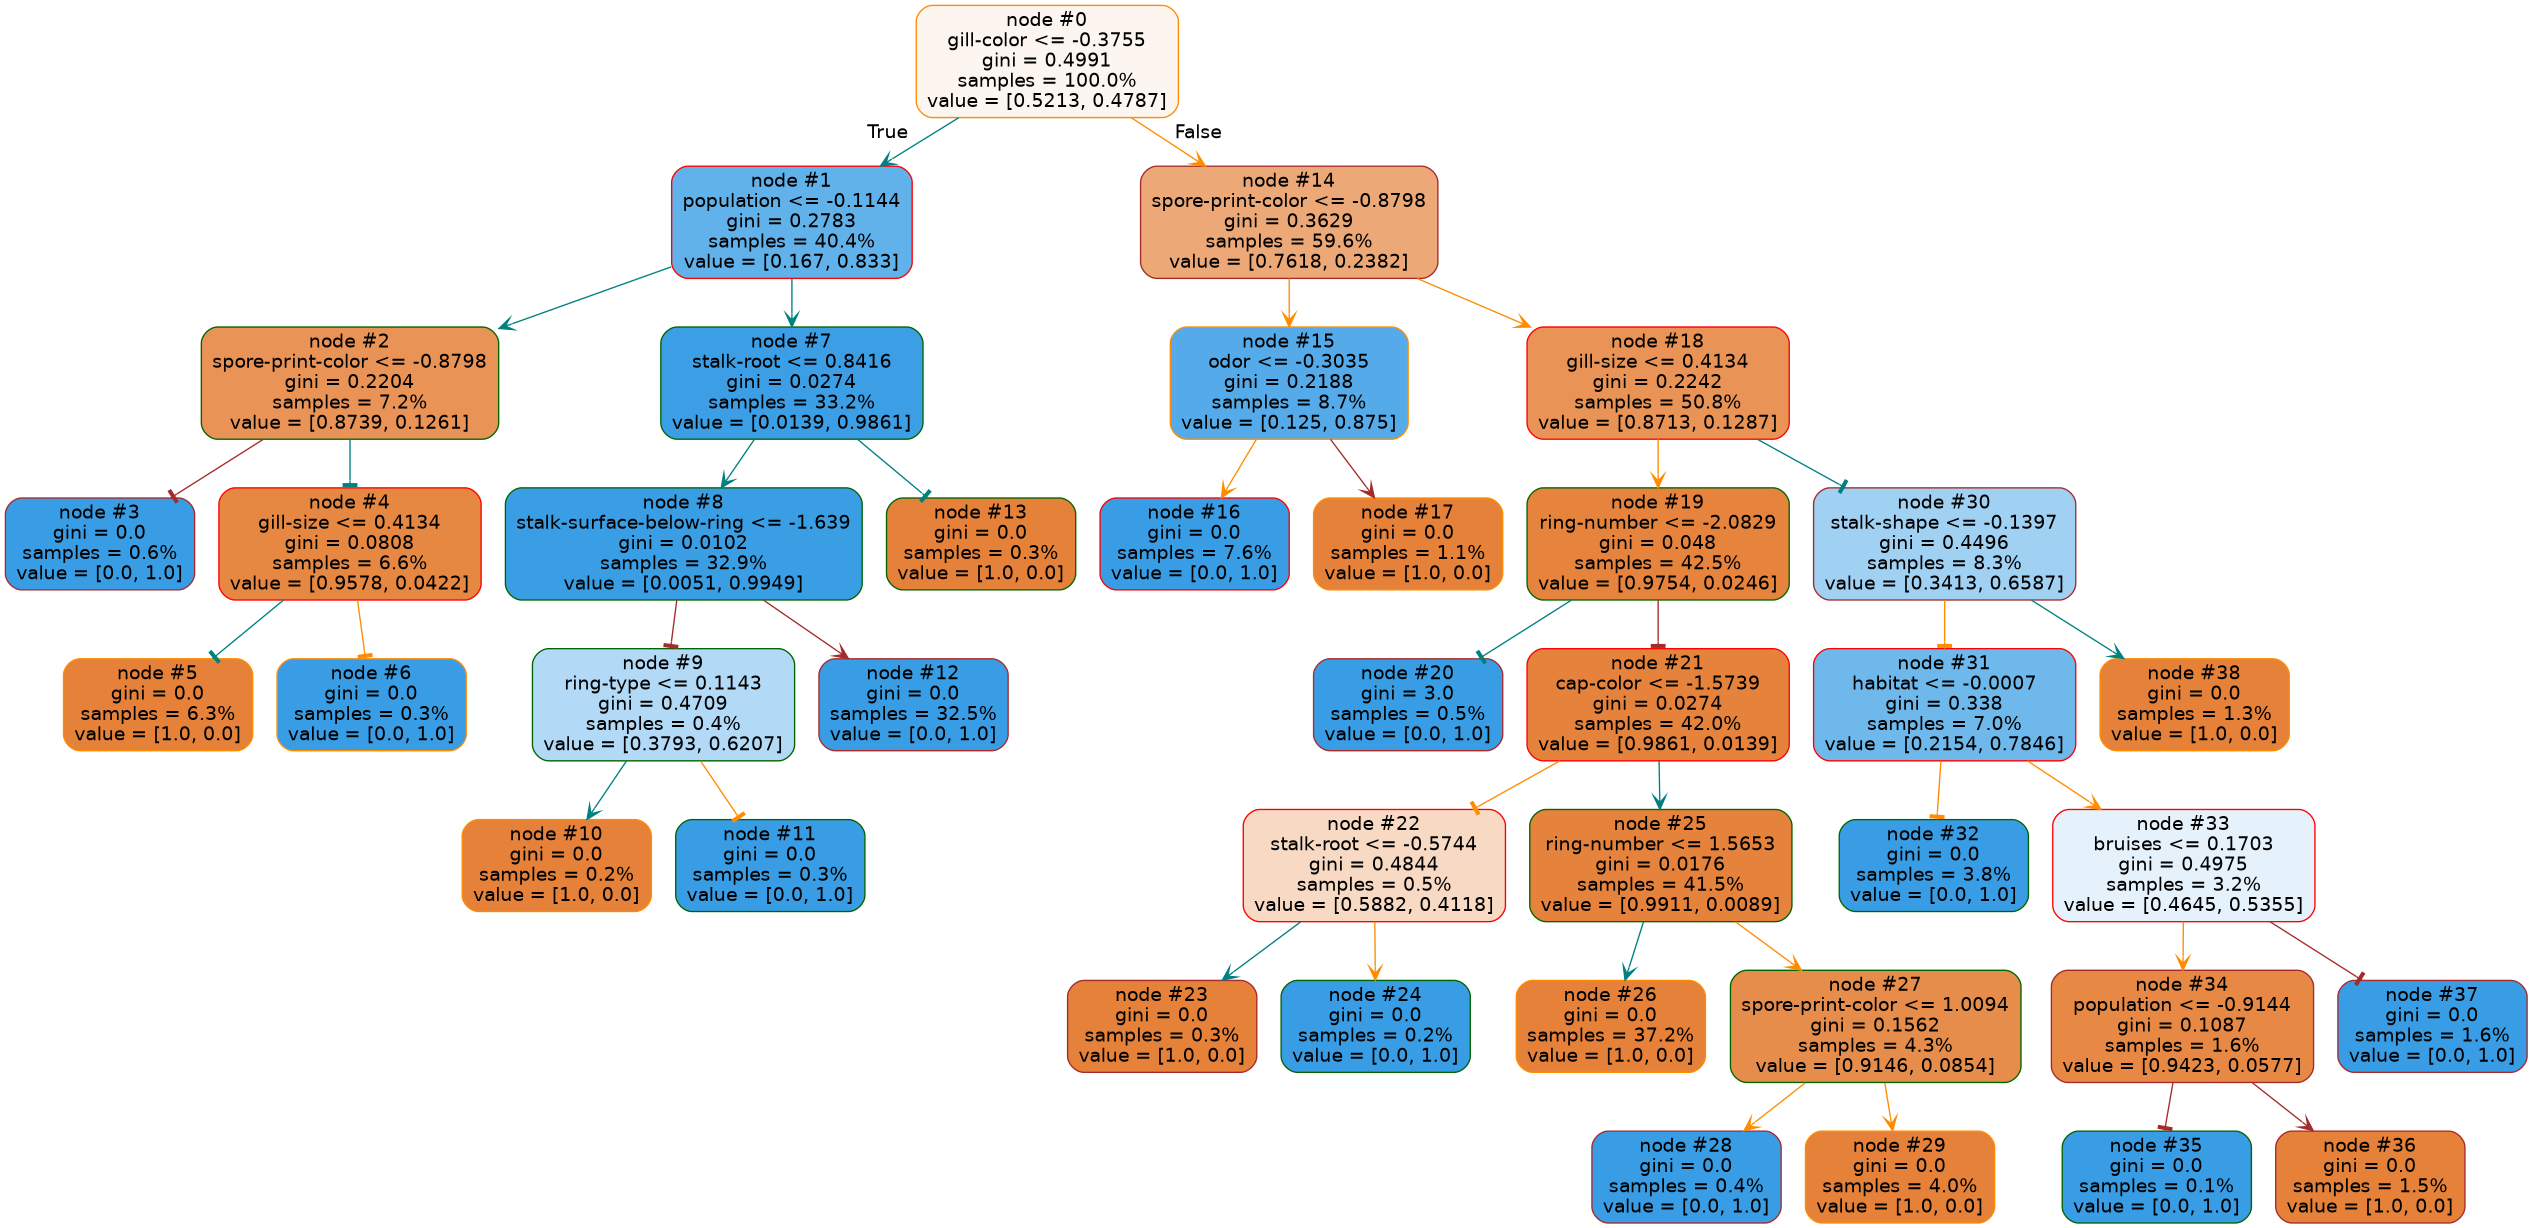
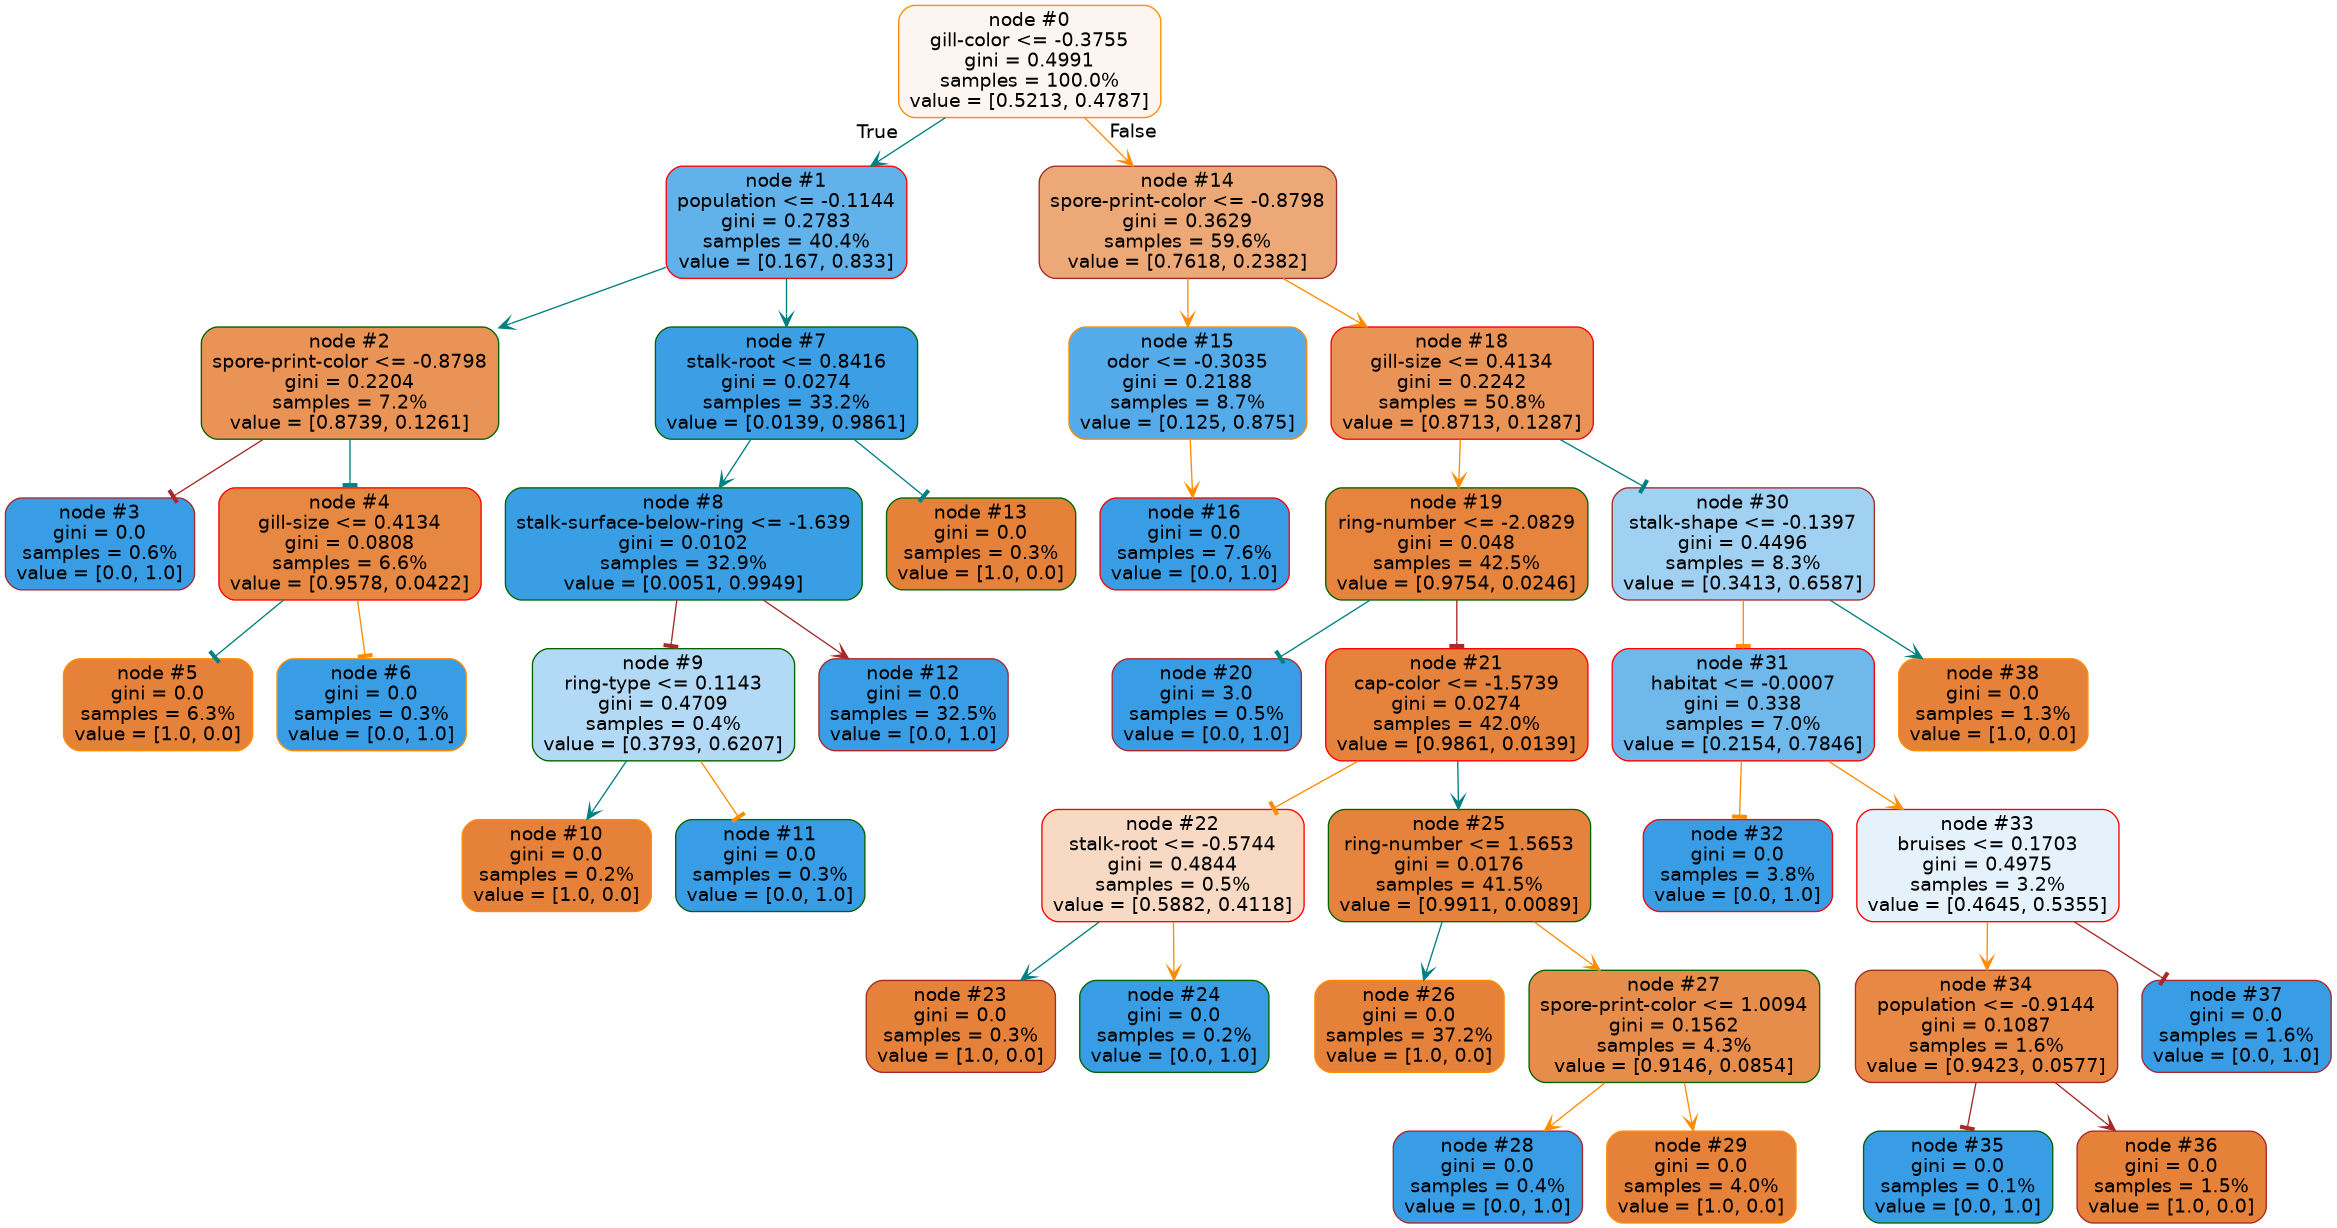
node "node #17 gini = 0.0 samples = 1.1% value = [1.0, 0.0]": removed
node "node #32 gini = 0.0 samples = 3.8% value = [0.0, 1.0]": color darkgreen -> red
